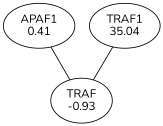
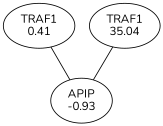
node "APAF1 0.41": label "APAF1 0.41" -> "TRAF1 0.41"
node "TRAF -0.93": label "TRAF -0.93" -> "APIP -0.93"
